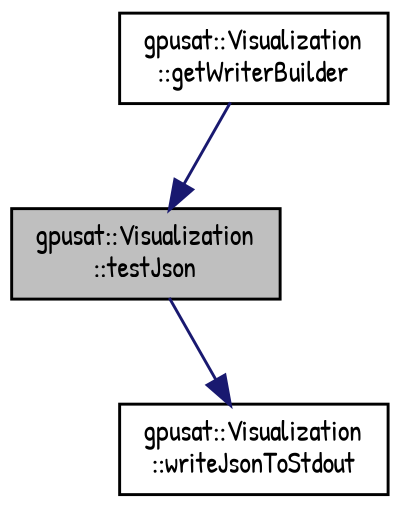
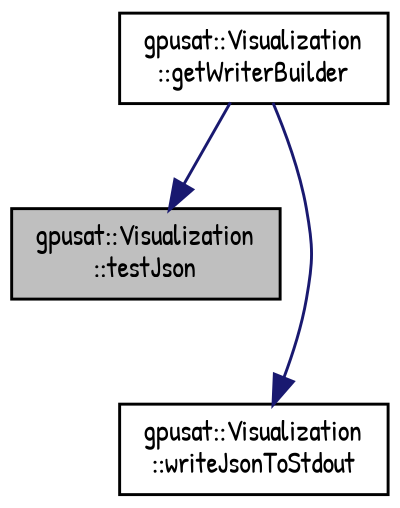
edge "gpusat::Visualization ::testJson" -> "gpusat::Visualization ::writeJsonToStdout": now "gpusat::Visualization ::getWriterBuilder" -> "gpusat::Visualization ::writeJsonToStdout"
